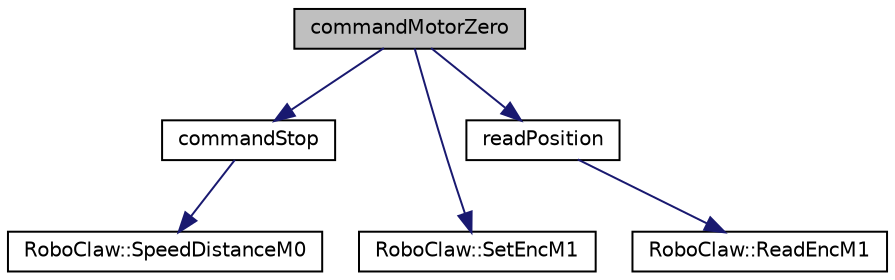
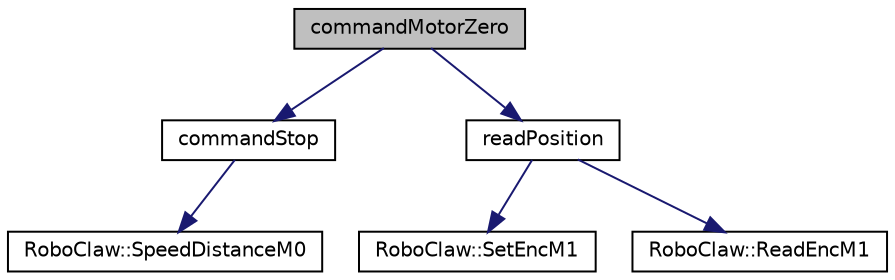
edge "commandMotorZero" -> "RoboClaw::SetEncM1": now "readPosition" -> "RoboClaw::SetEncM1"
